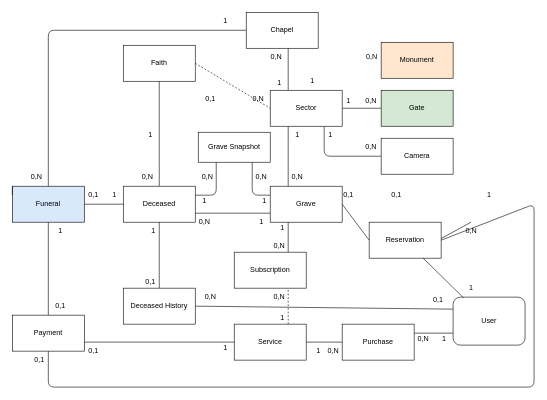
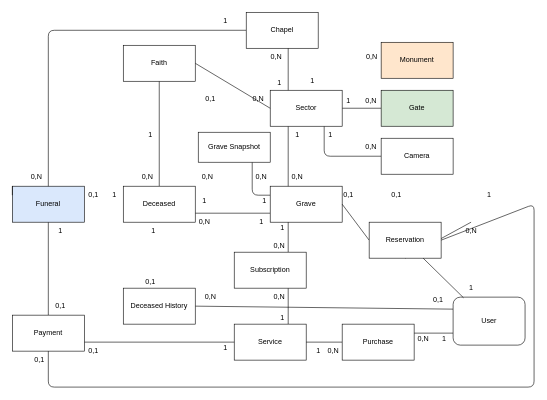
edge "Faith" -- "Sector": style dashed -> solid
edge "Grave Snapshot" -- "Deceased": removed
edge "Funeral" -- "Deceased": removed
edge "Deceased" -- "Deceased History": removed
edge "Subscription" -- "Service": style dashed -> solid
